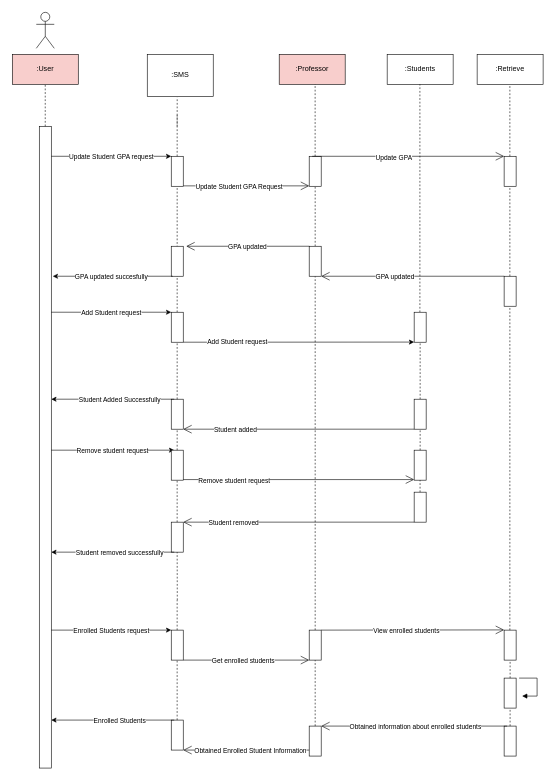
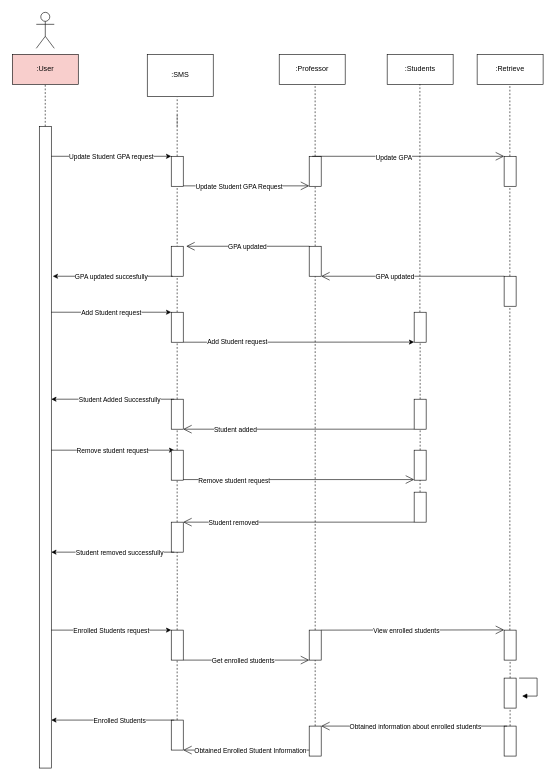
node ":Professor": fillcolor #f8cecc -> #ffffff
